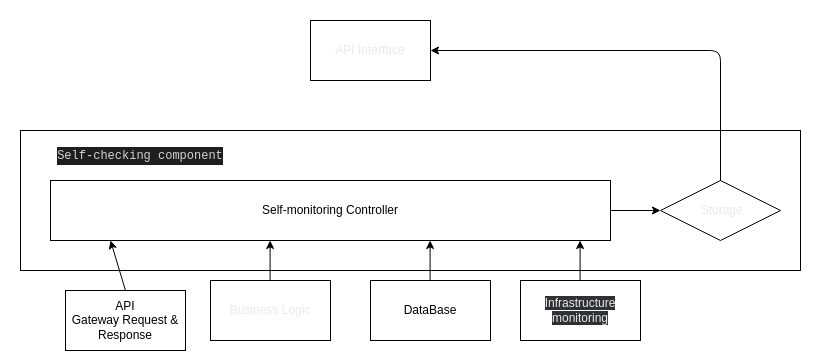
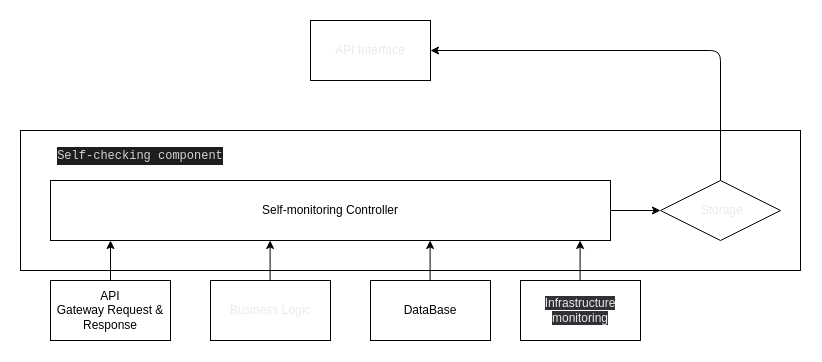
node "API Gateway Request & Response": moved (126, 321) -> (111, 311)
